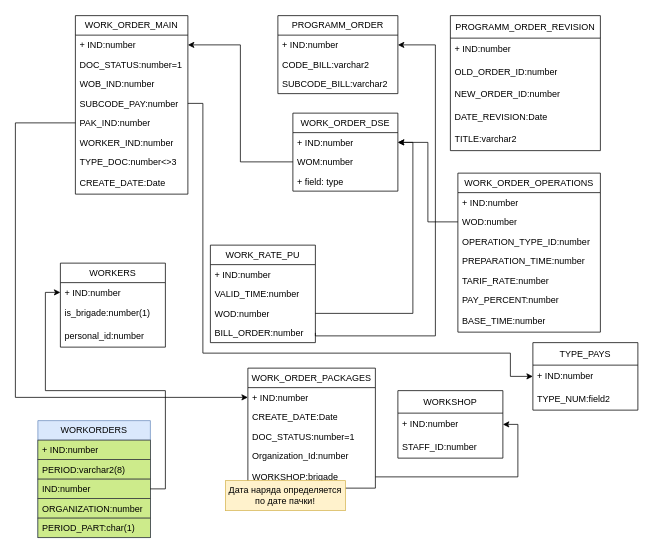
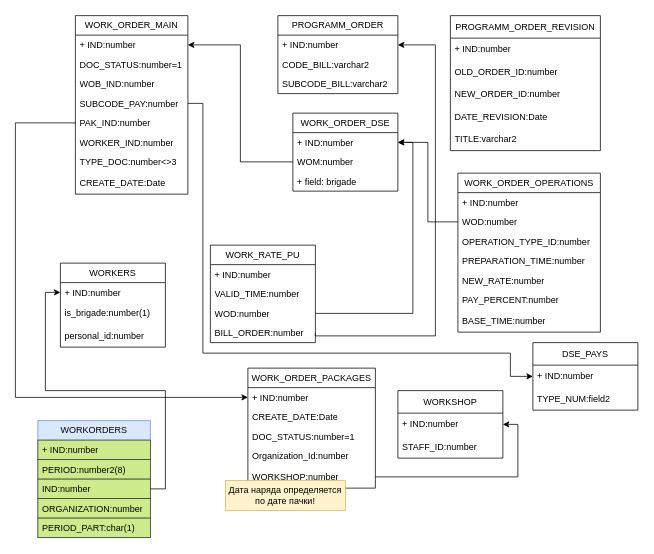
node "+ field: type": label "+ field: type" -> "+ field: brigade"
node "TARIF_RATE:number": label "TARIF_RATE:number" -> "NEW_RATE:number"
node "TYPE_PAYS": label "TYPE_PAYS" -> "DSE_PAYS"
node "PERIOD:varchar2(8)": label "PERIOD:varchar2(8)" -> "PERIOD:number2(8)"
node "WORKSHOP:brigade": label "WORKSHOP:brigade" -> "WORKSHOP:number"
